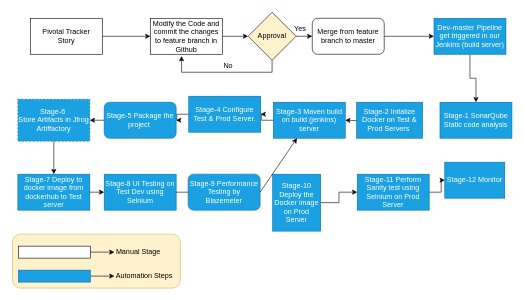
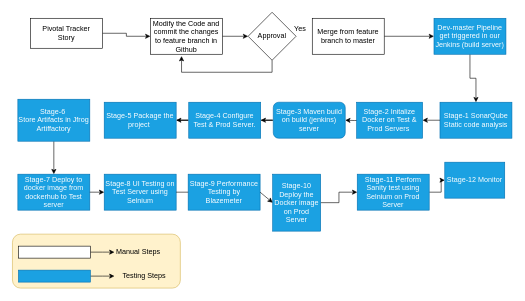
node "Pivotal Tracker Story": size 72x36 -> 72x30
node "Approval": fillcolor #fff2cc -> #ffffff
edge "Approval" -> "Merge from feature branch to master": removed
node "Merge from feature branch to master": shape rounded rectangle -> rectangle
node "No": removed
node "Stage-4 Configure Test & Prod Server.": moved (225, 114) -> (225, 120)
node "Stage-6 Store Artifacts in Jfrog Artiffactory": style dashed -> solid
edge "Stage-5 Package the project" -> "Stage-6 Store Artifacts in Jfrog Artiffactory": removed
node "Stage-5 Package the project": shape rounded rectangle -> rectangle
node "Stage-3 Maven build on build (jenkins) server": shape rectangle -> rounded rectangle
edge "Stage-1 SonarQube Static code analysis" -> "Stage-2 Initalize Docker on Test & Prod Servers": added
edge "Stage-9 Performance Testing by Blazemeter" -> "Stage-3 Maven build on build (jenkins) server": now "Stage-9 Performance Testing by Blazemeter" -> "Stage-10 Deploy the Docker image on Prod Server"
node "Stage-8 UI Testing on Test Dev using Selnium": label "Stage-8 UI Testing on Test Dev using Selnium" -> "Stage-8 UI Testing on Test Server using Selnium"
node "Stage-9 Performance Testing by Blazemeter": shape rounded rectangle -> rectangle
node "Manual Stage": label "Manual Stage" -> "Manual Steps"
node "Automation Steps": label "Automation Steps" -> "Testing Steps"
